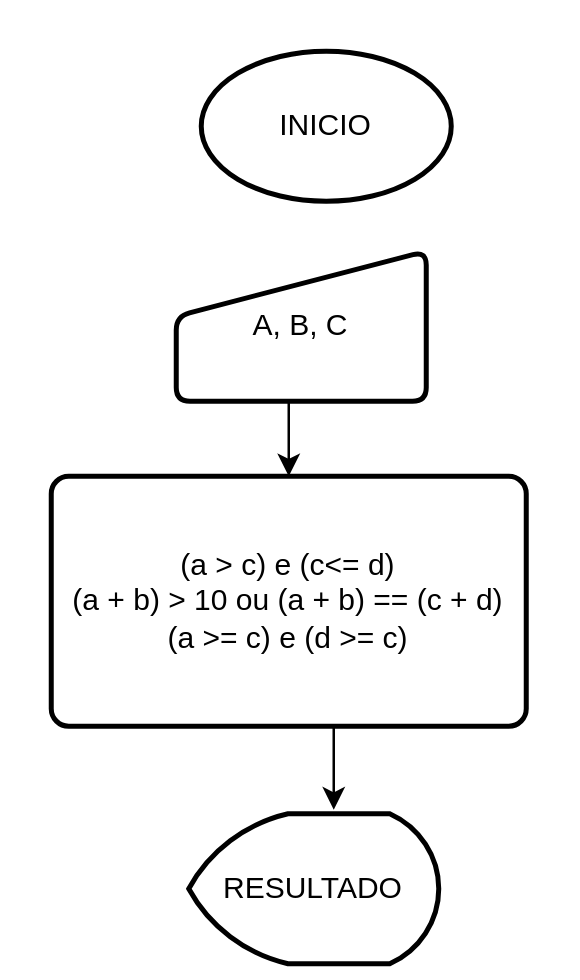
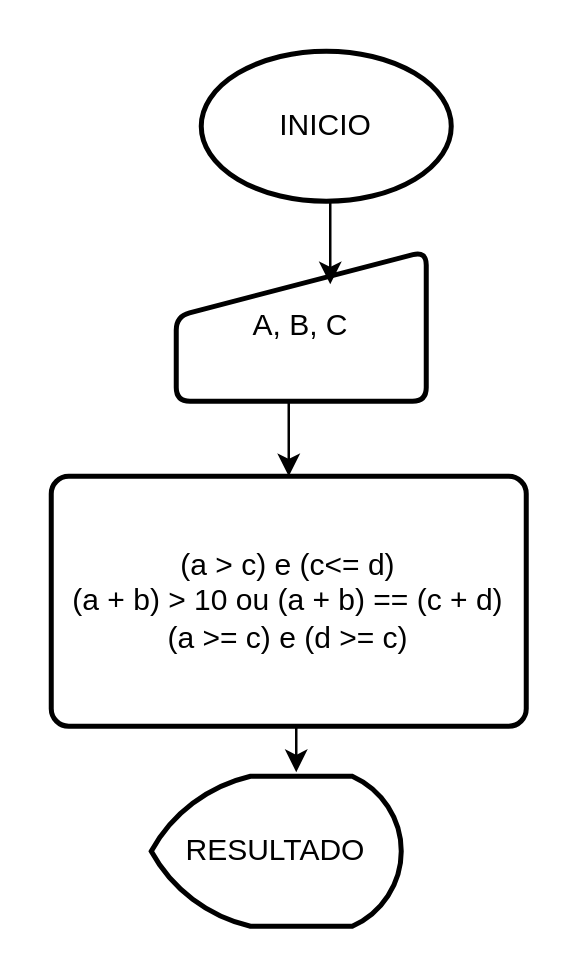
edge "INICIO" -> "A, B, C": added
node "RESULTADO": moved (314, 889) -> (276, 851)
